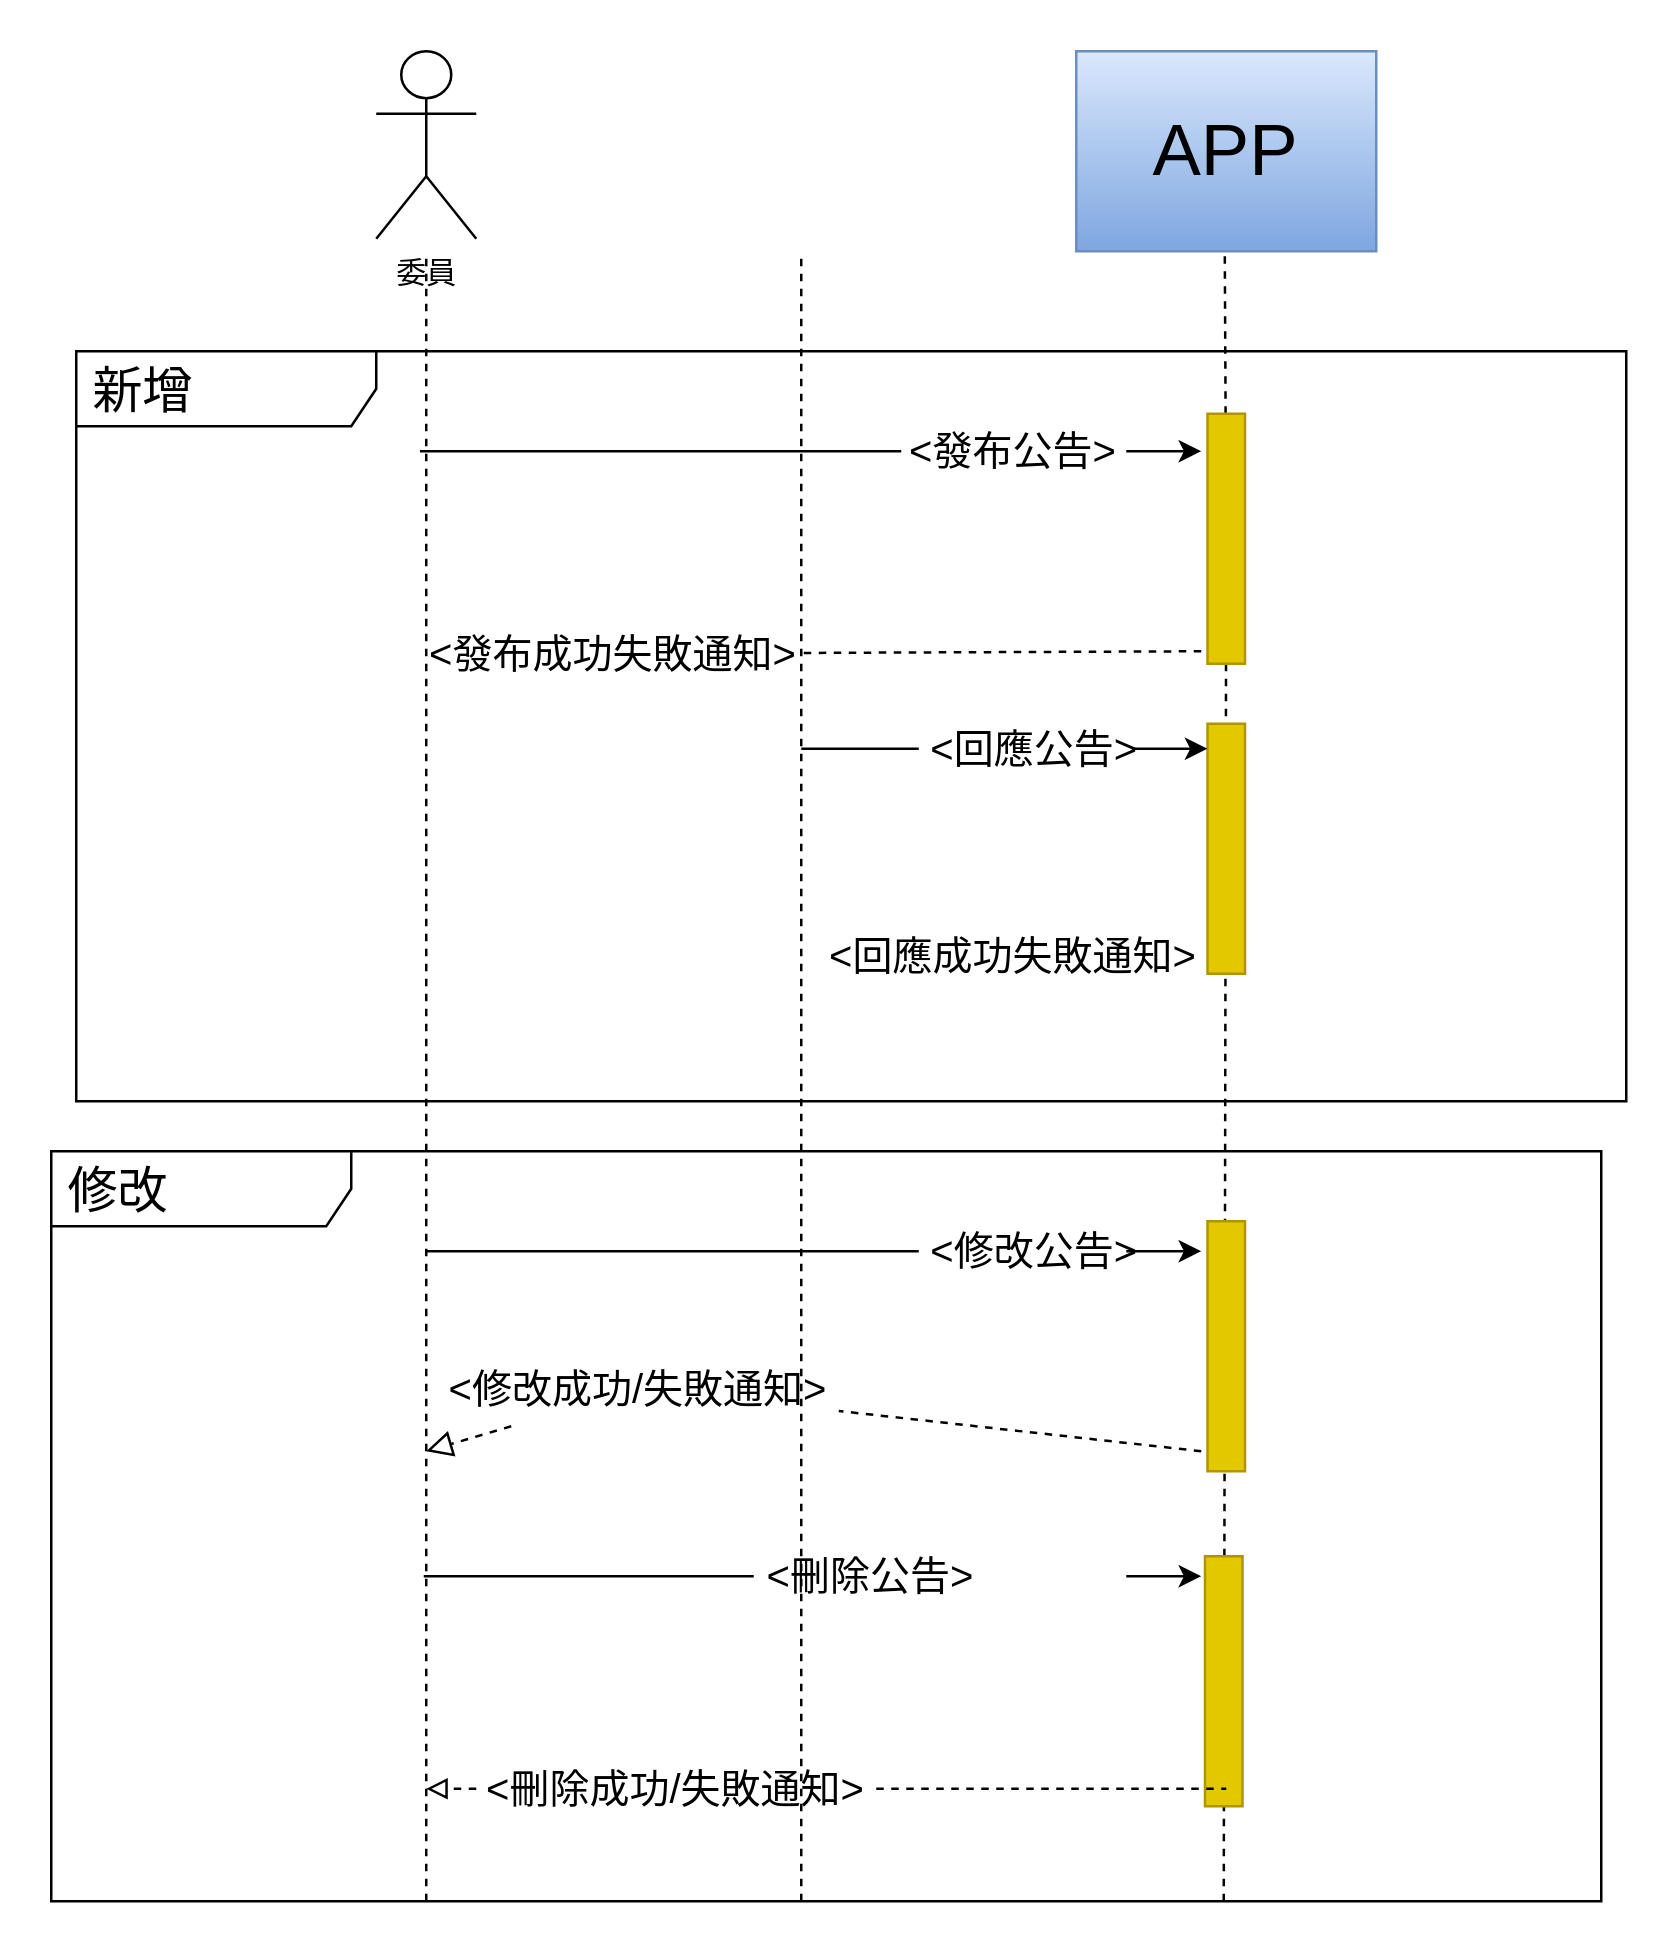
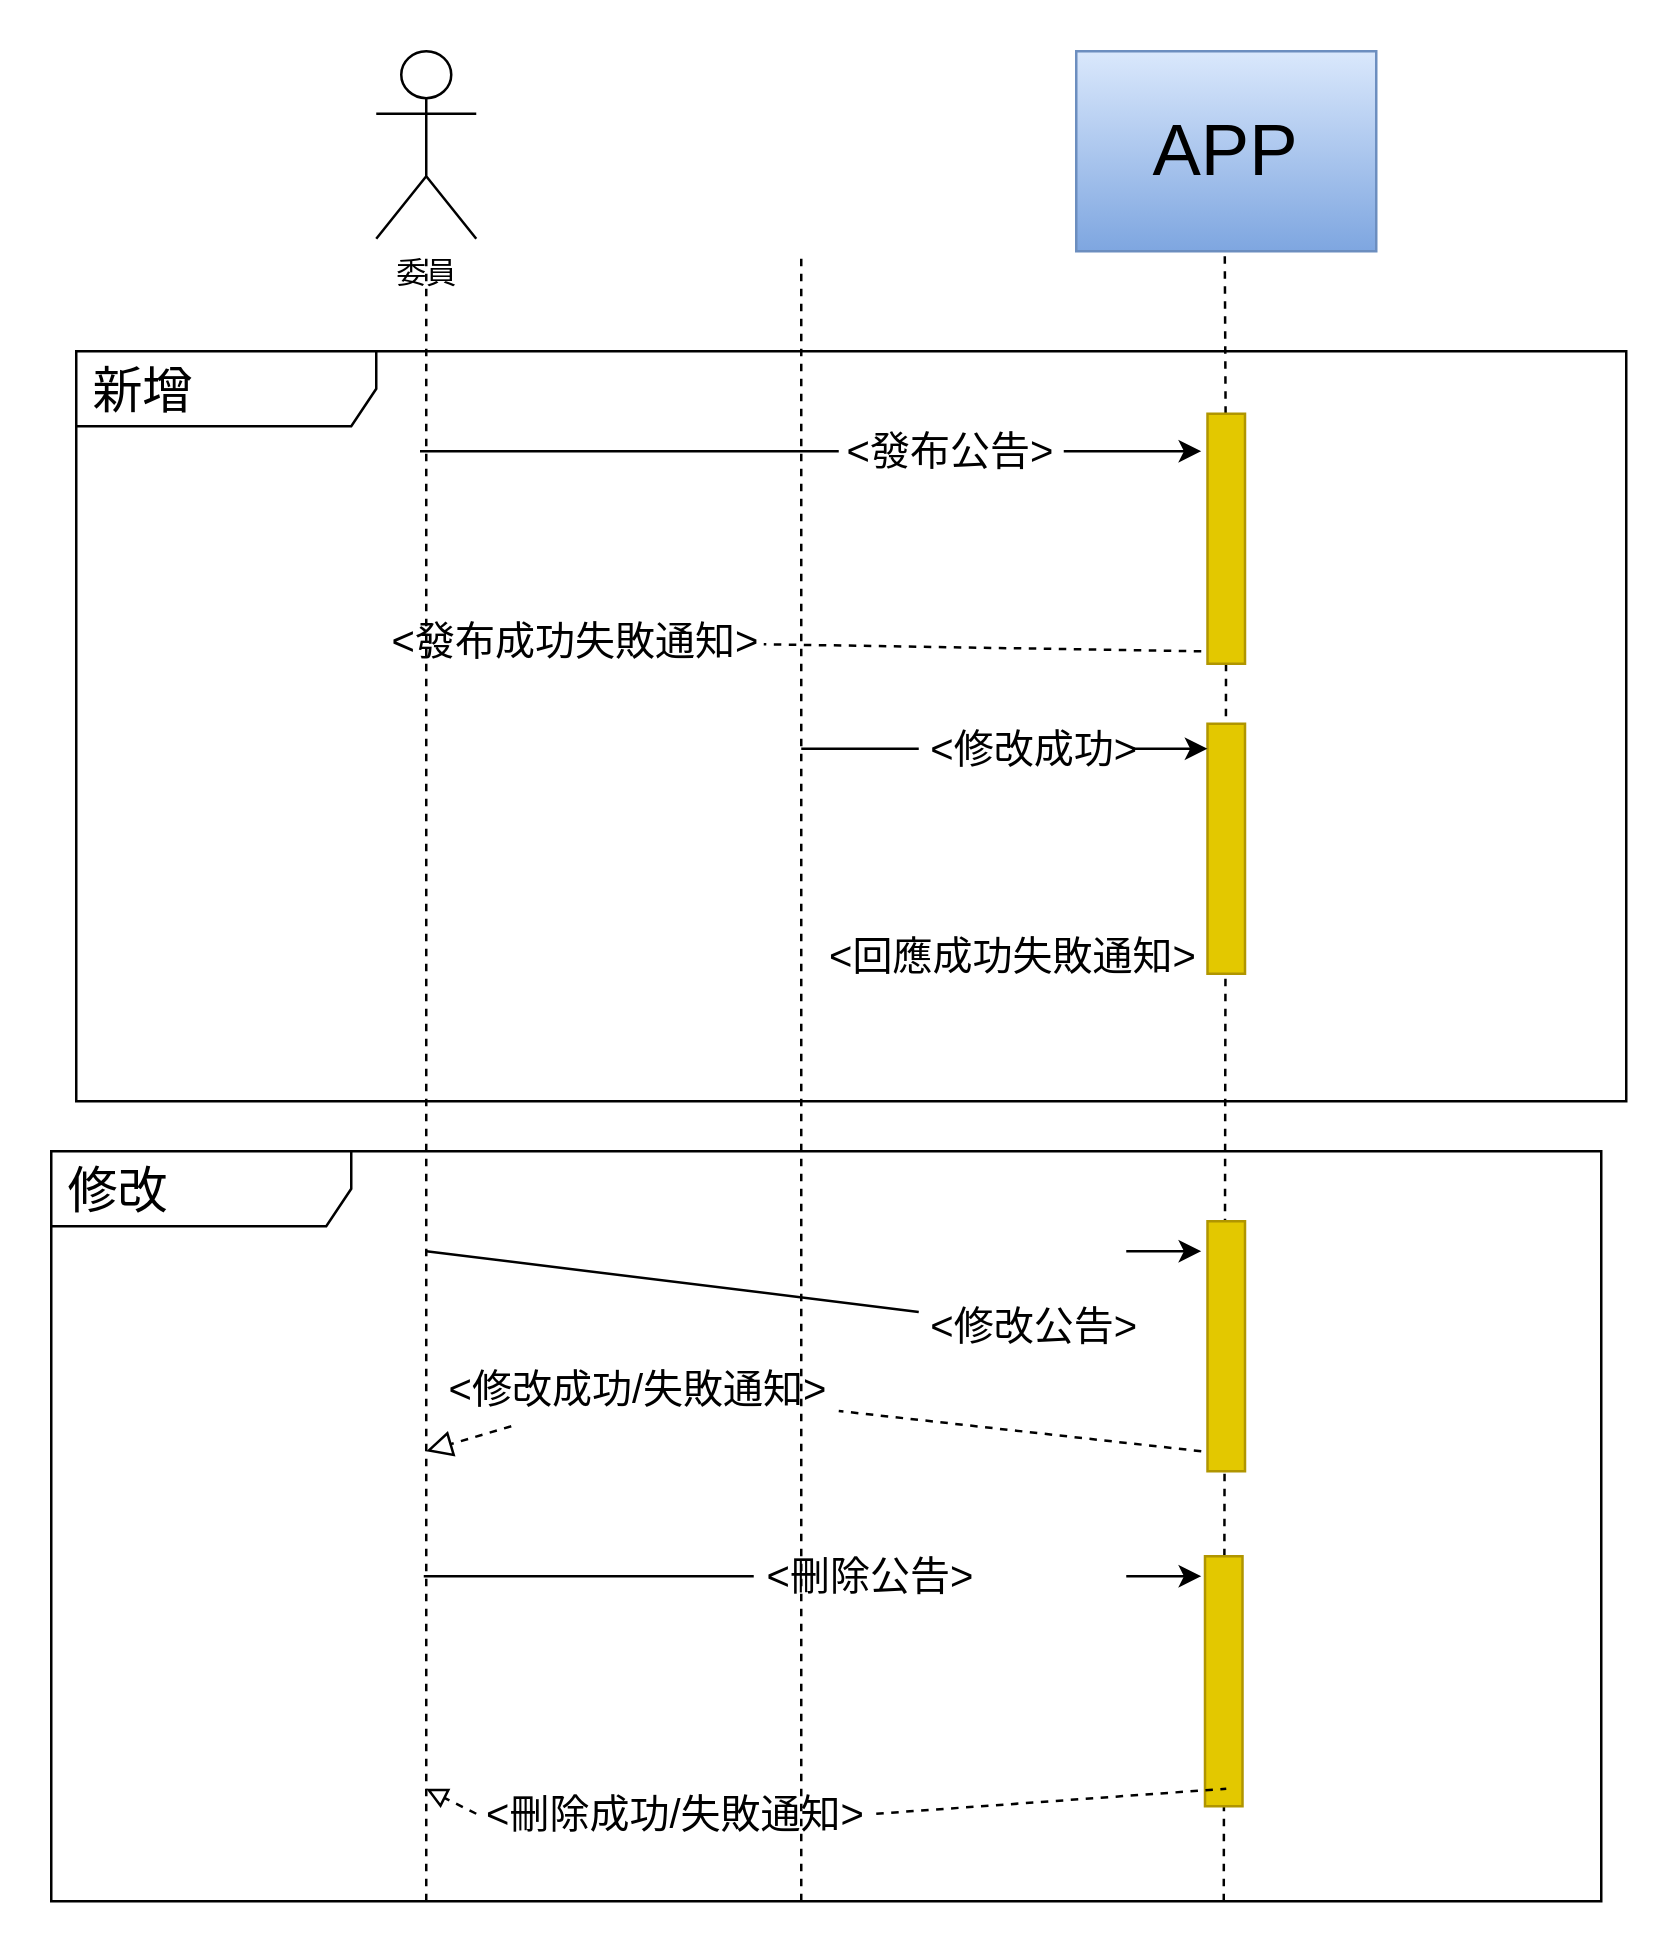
node "<發布公告>": moved (1014, 451) -> (951, 451)
node "<發布成功失敗通知>": moved (614, 654) -> (576, 641)
node "<回應公告>": label "<回應公告>" -> "<修改成功>"
node "<修改公告>": moved (1035, 1251) -> (1035, 1326)
node "<刪除成功/失敗通知>": moved (676, 1789) -> (676, 1814)
